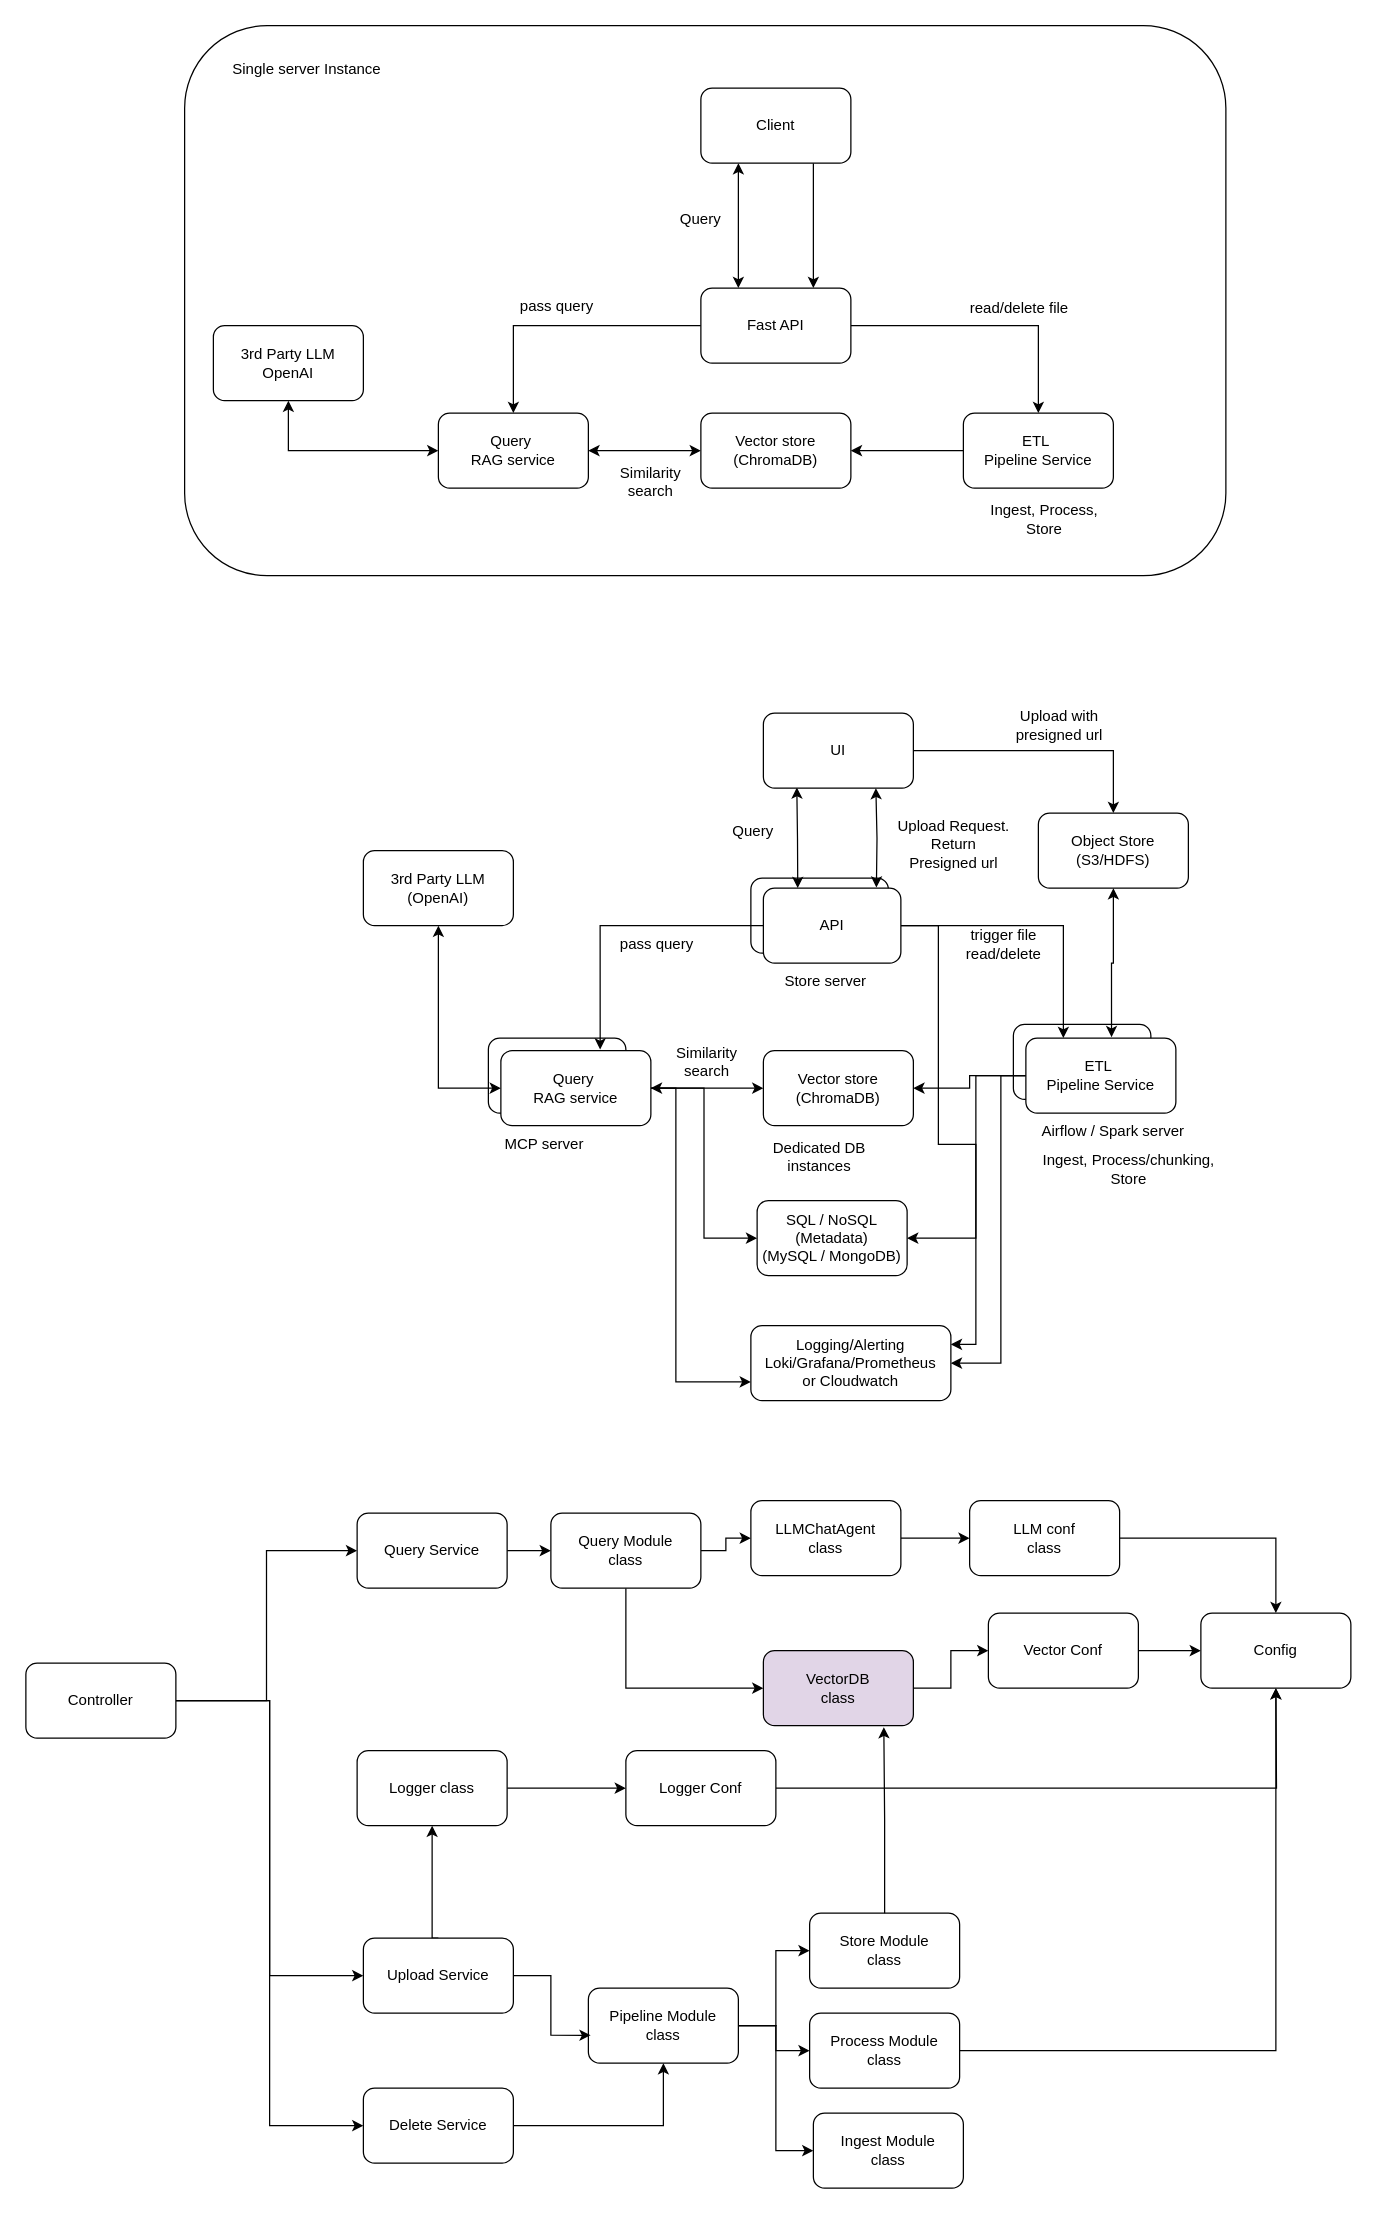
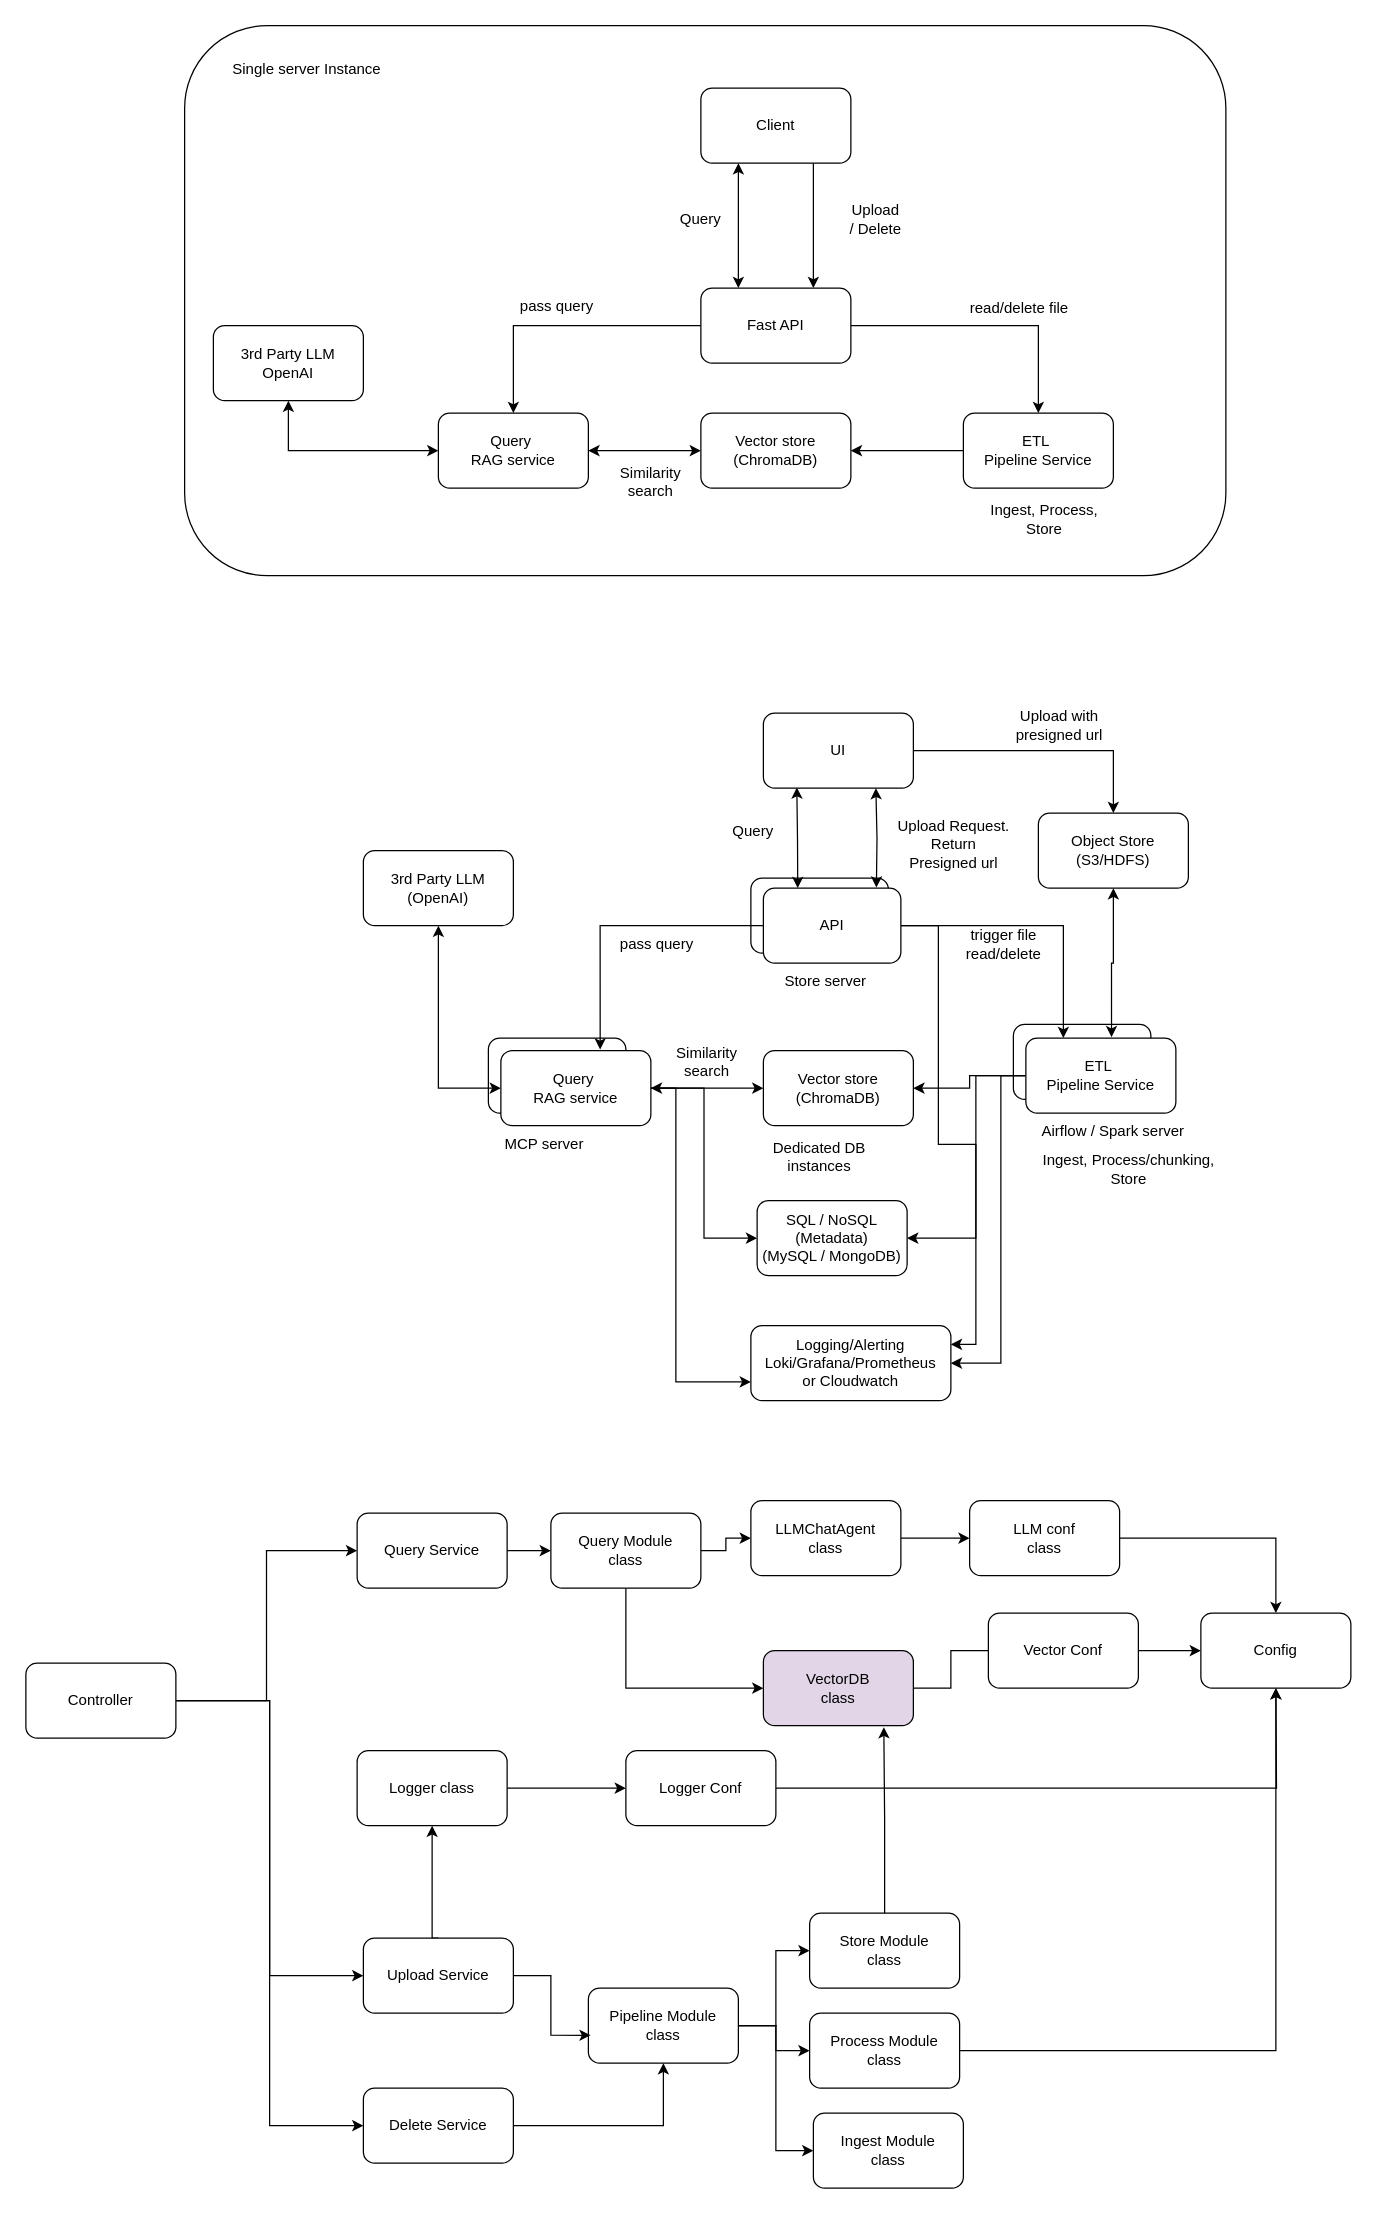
node "Upload / Delete": added
edge "VectorDB class" -> "Vector Conf": arrowhead classic -> none
